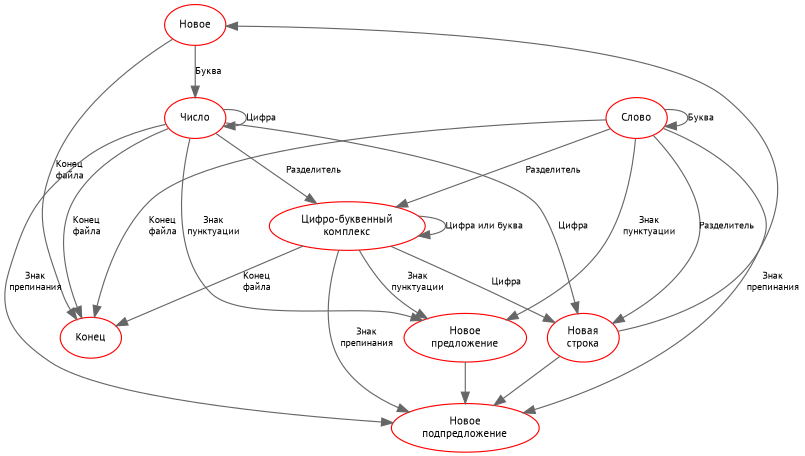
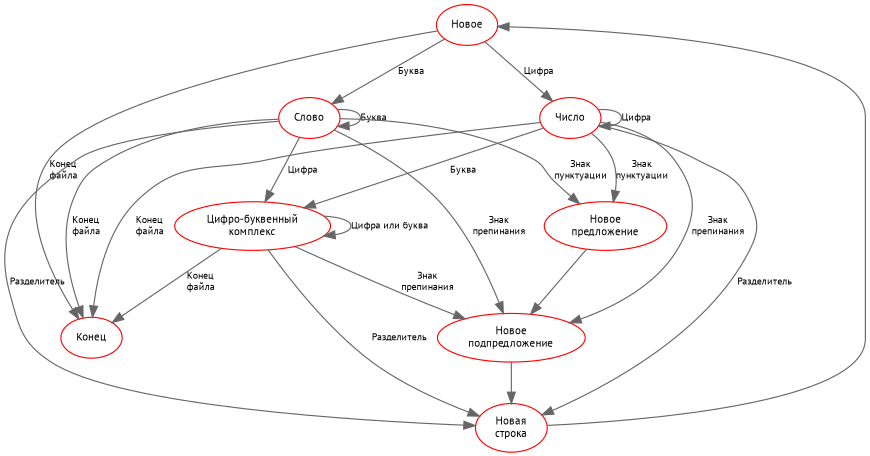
edge "Новое" -> "Слово": added, label "Буква"
edge "Новое" -> "Число": label "Буква" -> "Цифра"
edge "Число" -> "Цифро-буквенный комплекс": label "Разделитель" -> "Буква"
edge "Слово" -> "Цифро-буквенный комплекс": label "Разделитель" -> "Цифра"
edge "Число" -> "Новая строка": label "Цифра" -> "Разделитель"
edge "Цифро-буквенный комплекс" -> "Новая строка": label "Цифра" -> "Разделитель"
edge "Цифро-буквенный комплекс" -> "Новое предложение": removed, label "Знак пунктуации"
edge "Новая строка" -> "Новое подпредложение": reversed
